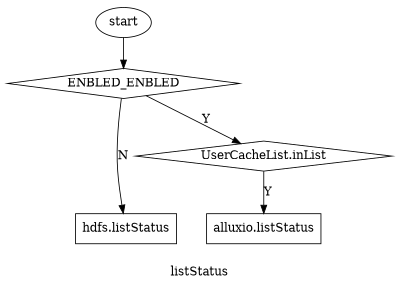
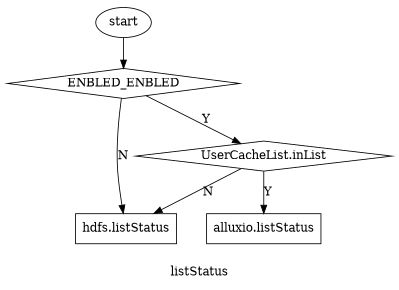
edge "UserCacheList.inList" -> "hdfs.listStatus": added, label "N"
